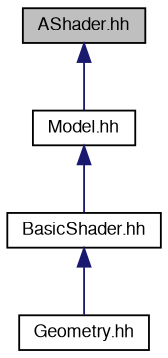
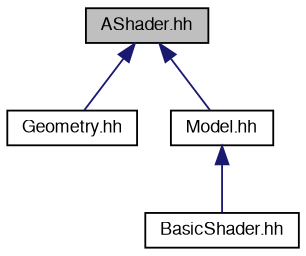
edge "Geometry.hh" -> "BasicShader.hh": now "Geometry.hh" -> "AShader.hh"
